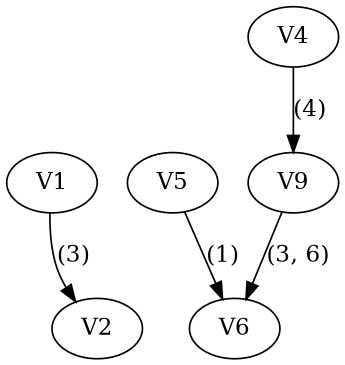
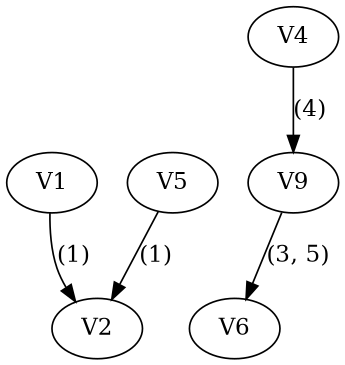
edge "V5" -> "V6": now "V5" -> "V2"
edge "V1" -> "V2": label "(3)" -> "(1)"
edge "V9" -> "V6": label "(3, 6)" -> "(3, 5)"
